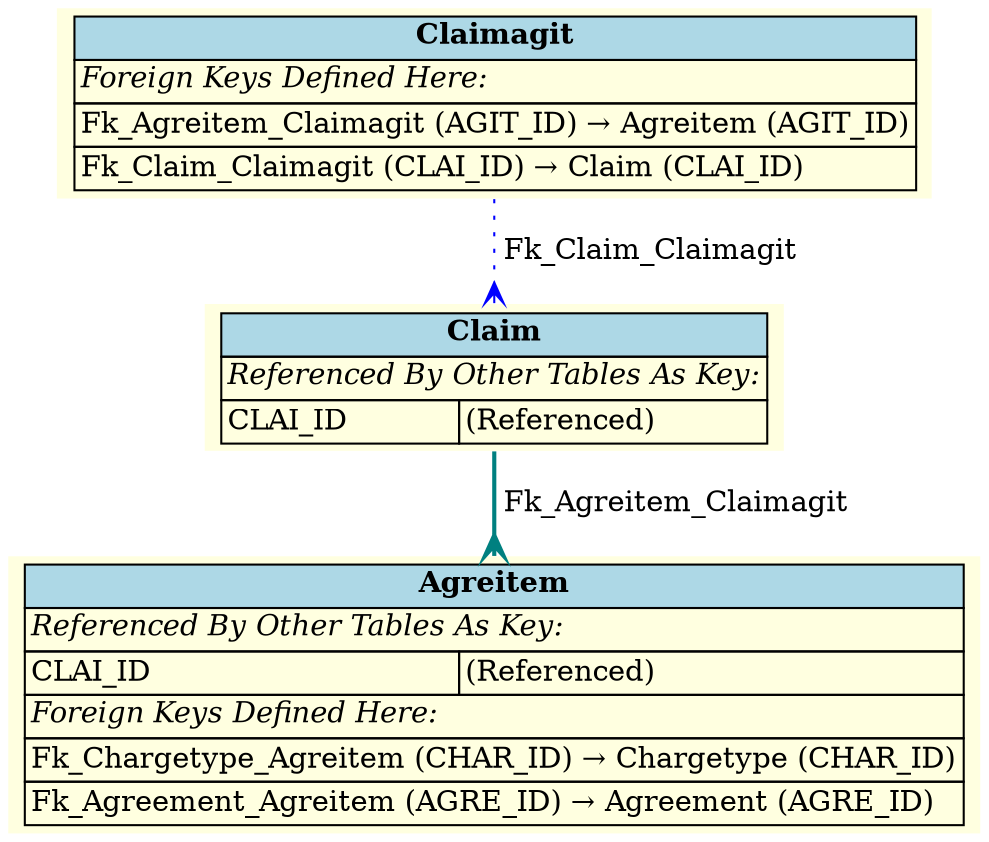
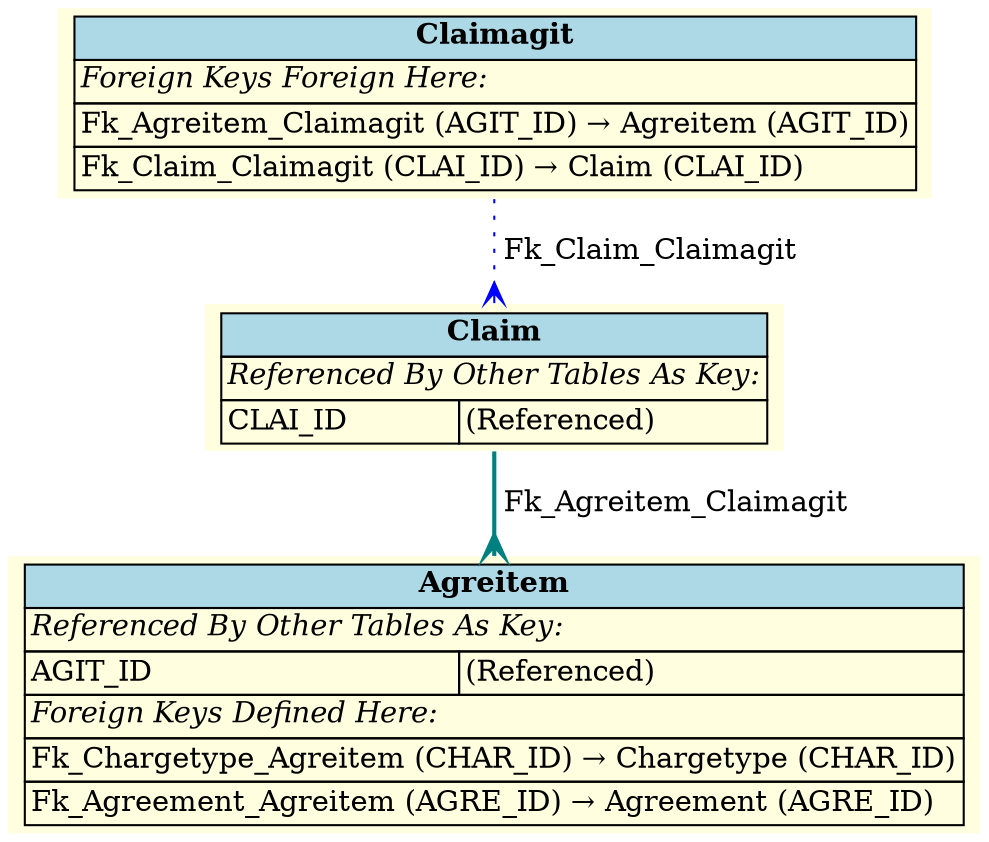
node "Claimagit": text "Foreign Keys Defined Here:" -> "Foreign Keys Foreign Here:"
node "Agreitem": text "CLAI_ID" -> "AGIT_ID"
